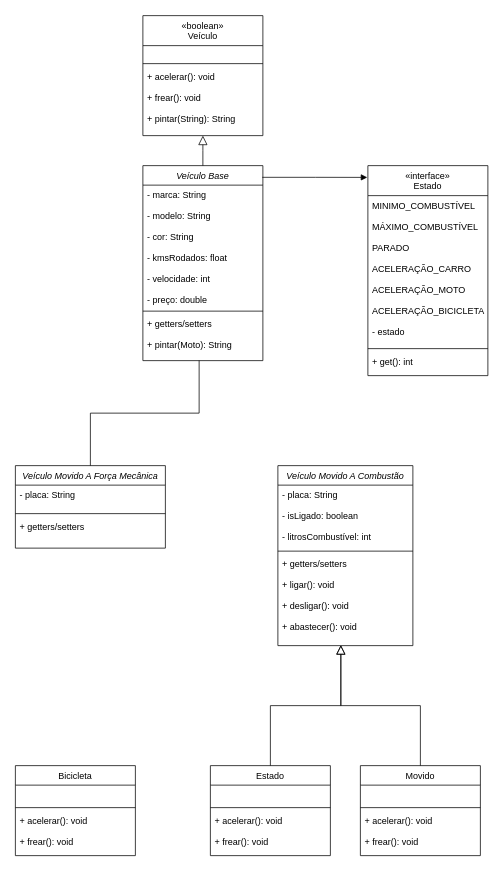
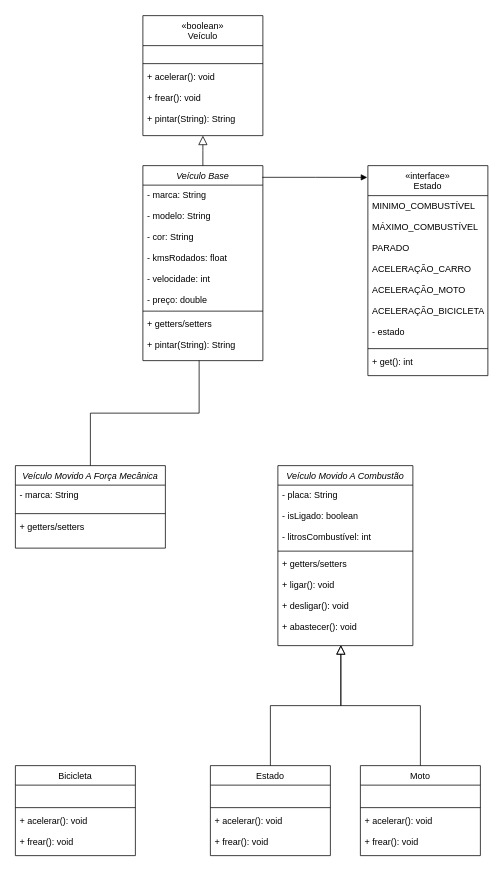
node "+ getters/setters + pintar(Moto): String": label "+ getters/setters + pintar(Moto): String" -> "+ getters/setters + pintar(String): String"
node "- placa: String": label "- placa: String" -> "- marca: String"
node "Movido": label "Movido" -> "Moto"
